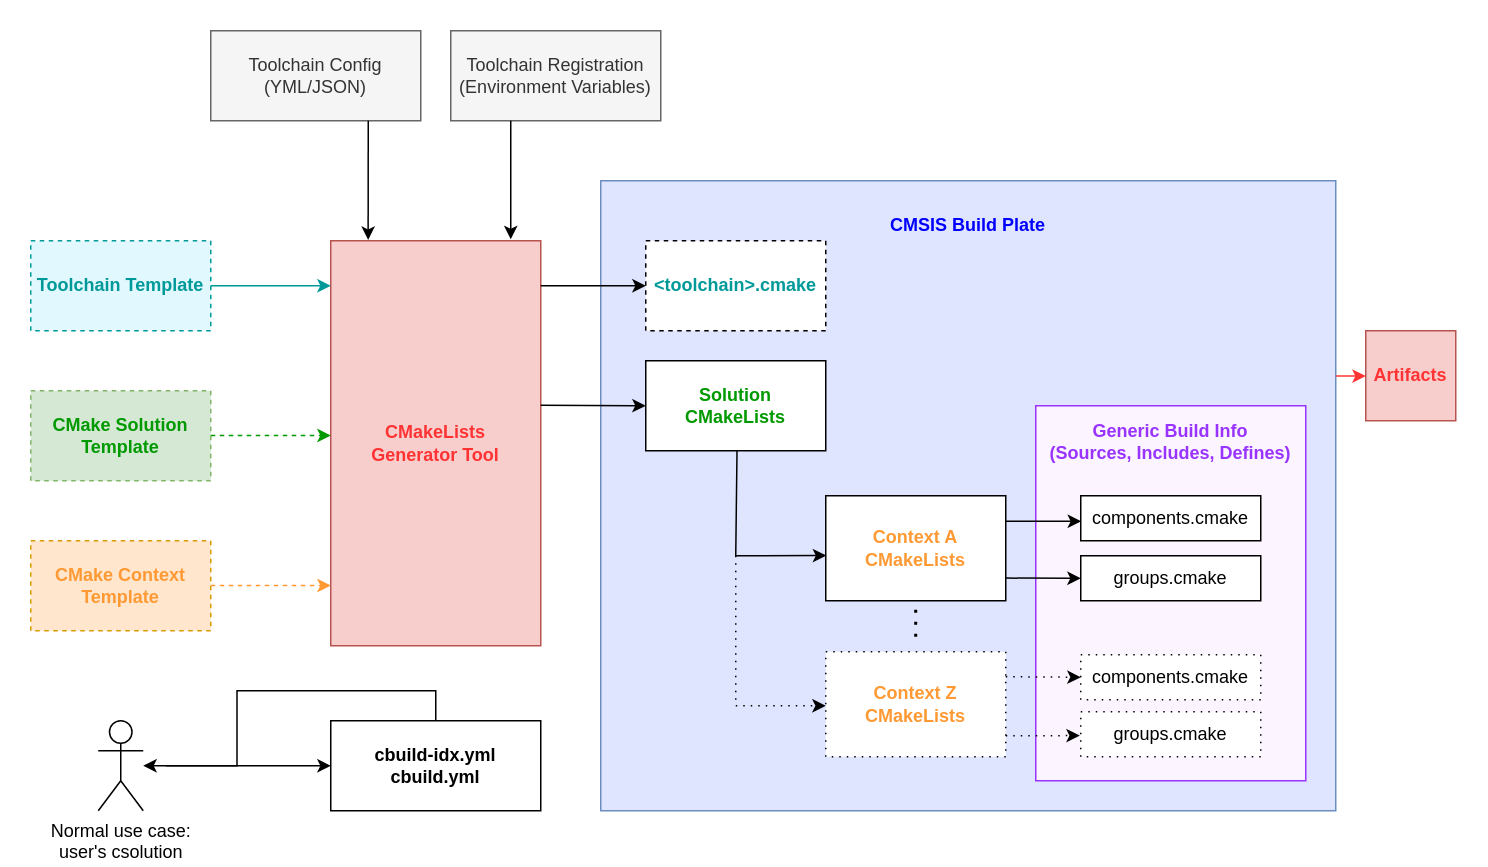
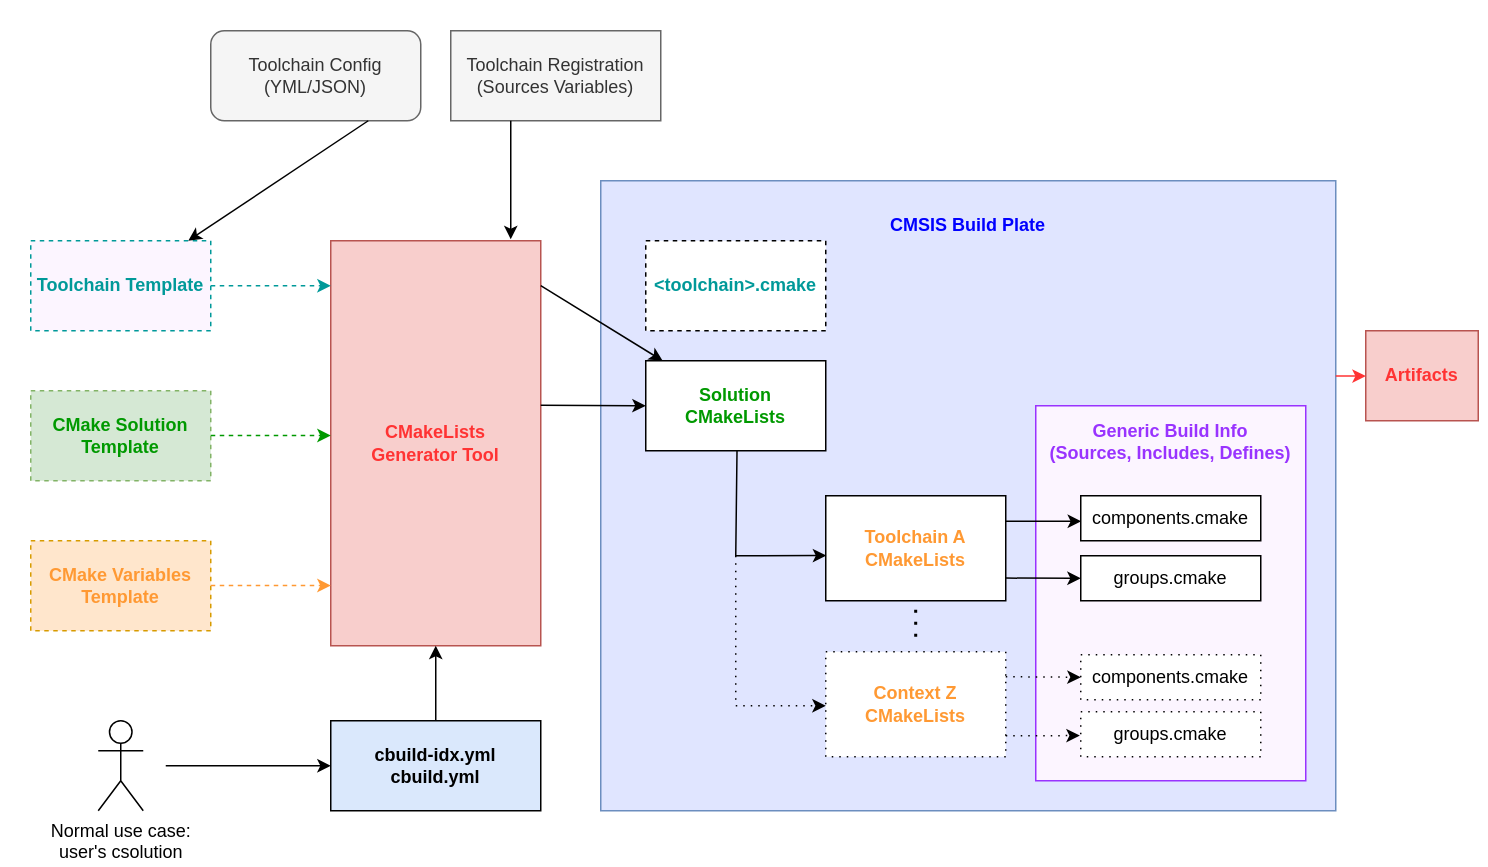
node "Toolchain Config (YML/JSON)": shape rectangle -> rounded rectangle
node "Toolchain Registration (Environment Variables)": label "Toolchain Registration (Environment Variables)" -> "Toolchain Registration (Sources Variables)"
edge "Toolchain Config (YML/JSON)" -> "CMakeLists Generator Tool": now "Toolchain Config (YML/JSON)" -> "Toolchain Template"
node "Toolchain Template": fillcolor #e1f9fe -> #fcf5ff
edge "Toolchain Template" -> "CMakeLists Generator Tool": style solid -> dashed
edge "CMakeLists Generator Tool" -> "<toolchain>.cmake": now "CMakeLists Generator Tool" -> "Solution CMakeLists"
node "Artifacts": size 90x90 -> 113x90
node "Context A CMakeLists": label "Context A CMakeLists" -> "Toolchain A CMakeLists"
node "CMake Context Template": label "CMake Context Template" -> "CMake Variables Template"
edge "cbuild-idx.yml cbuild.yml" -> "Normal use case: user's csolution": now "cbuild-idx.yml cbuild.yml" -> "CMakeLists Generator Tool"
node "cbuild-idx.yml cbuild.yml": fillcolor #ffffff -> #dae8fc
